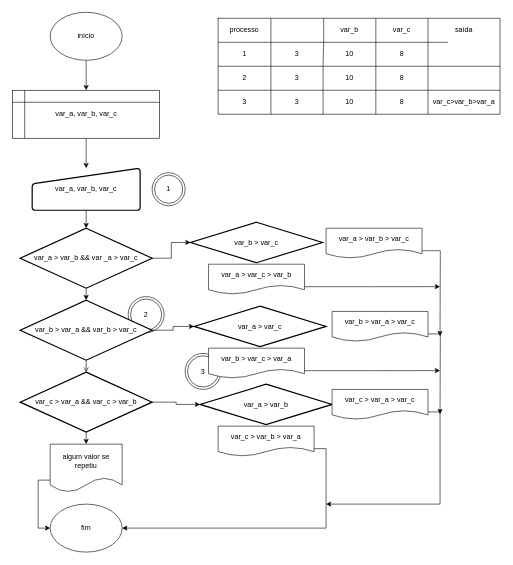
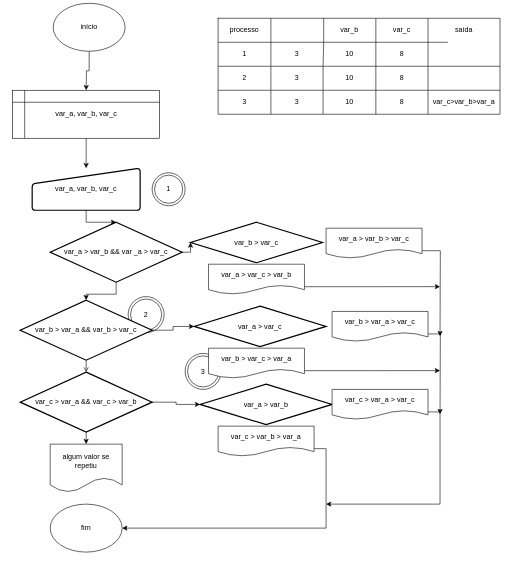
node "início": moved (86, 36) -> (89, 27)
node "var_a > var_b && var _a > var_c": moved (86, 258) -> (116, 252)
edge "algum valor se repetiu" -> "fim": removed
